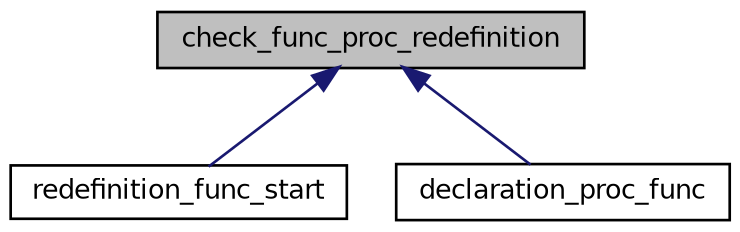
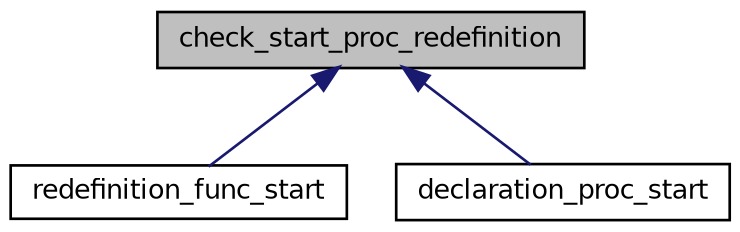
node "check_func_proc_redefinition": label "check_func_proc_redefinition" -> "check_start_proc_redefinition"
node "declaration_proc_func": label "declaration_proc_func" -> "declaration_proc_start"
